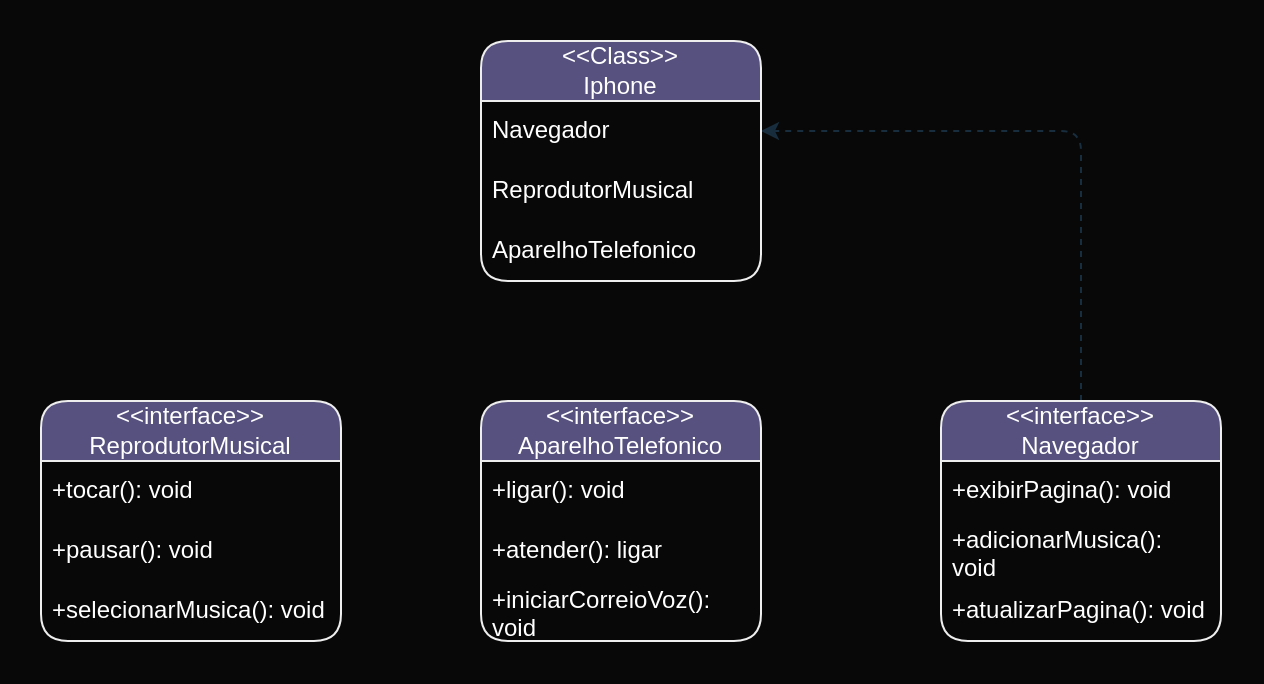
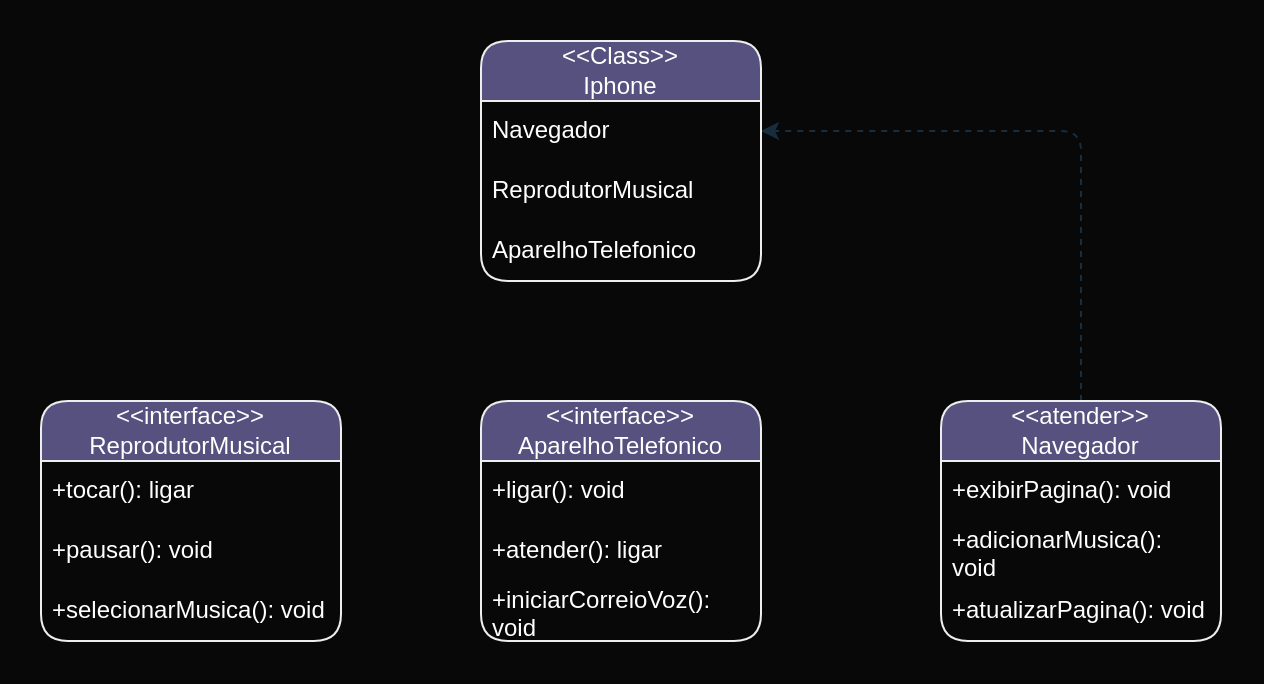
node "<<interface>>Navegador": label "<<interface>>Navegador" -> "<<atender>>Navegador"
node "+tocar(): void": label "+tocar(): void" -> "+tocar(): ligar"
